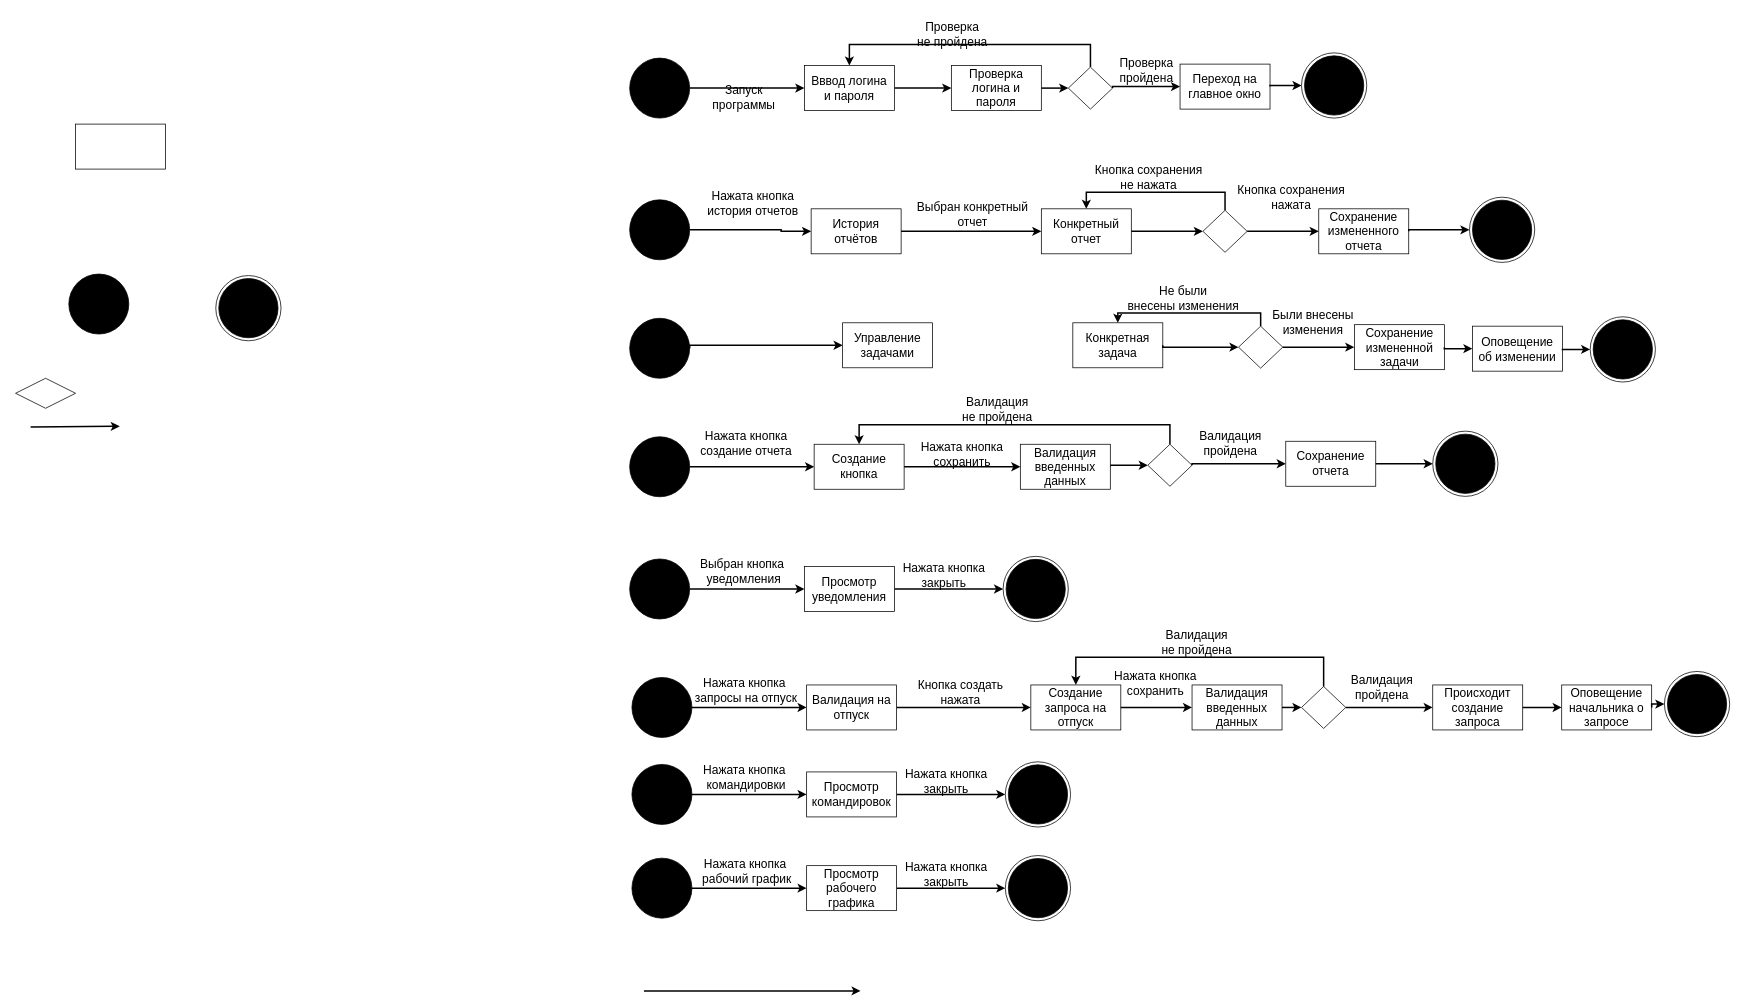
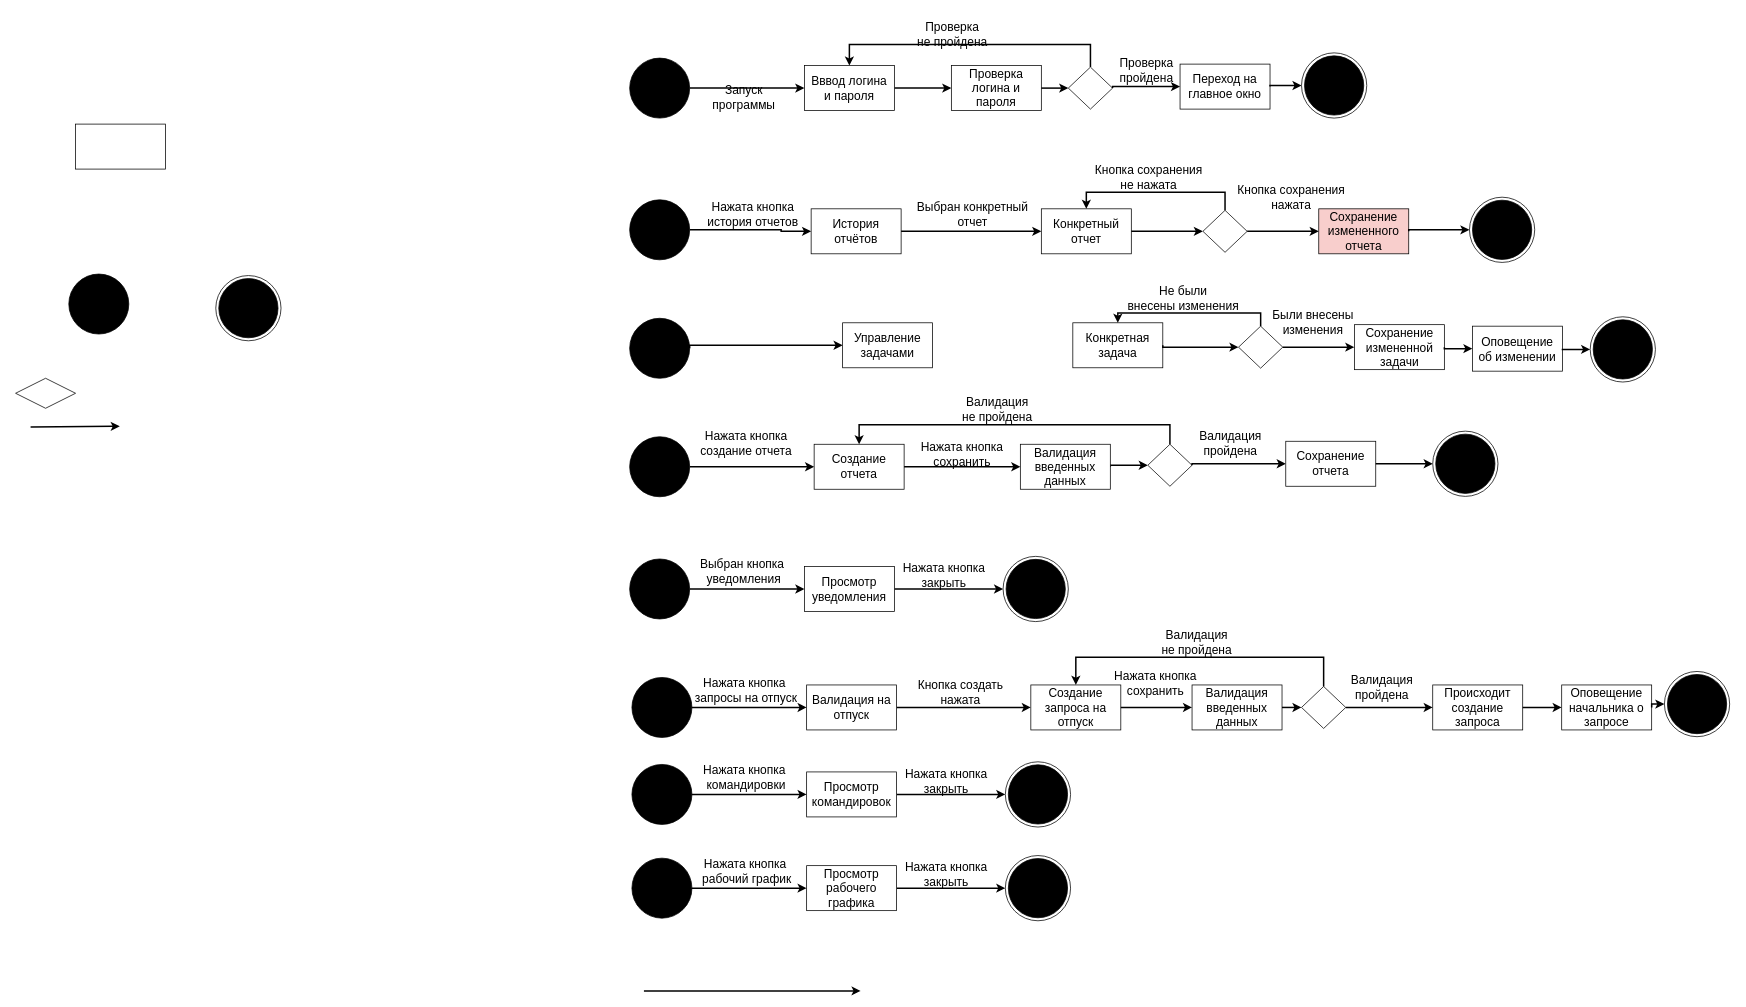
node "Нажата кнопка история отчетов": moved (752, 204) -> (752, 215)
node "Сохранение измененного отчета": fillcolor #ffffff -> #f8cecc
node "Создание кнопка": label "Создание кнопка" -> "Создание отчета"
